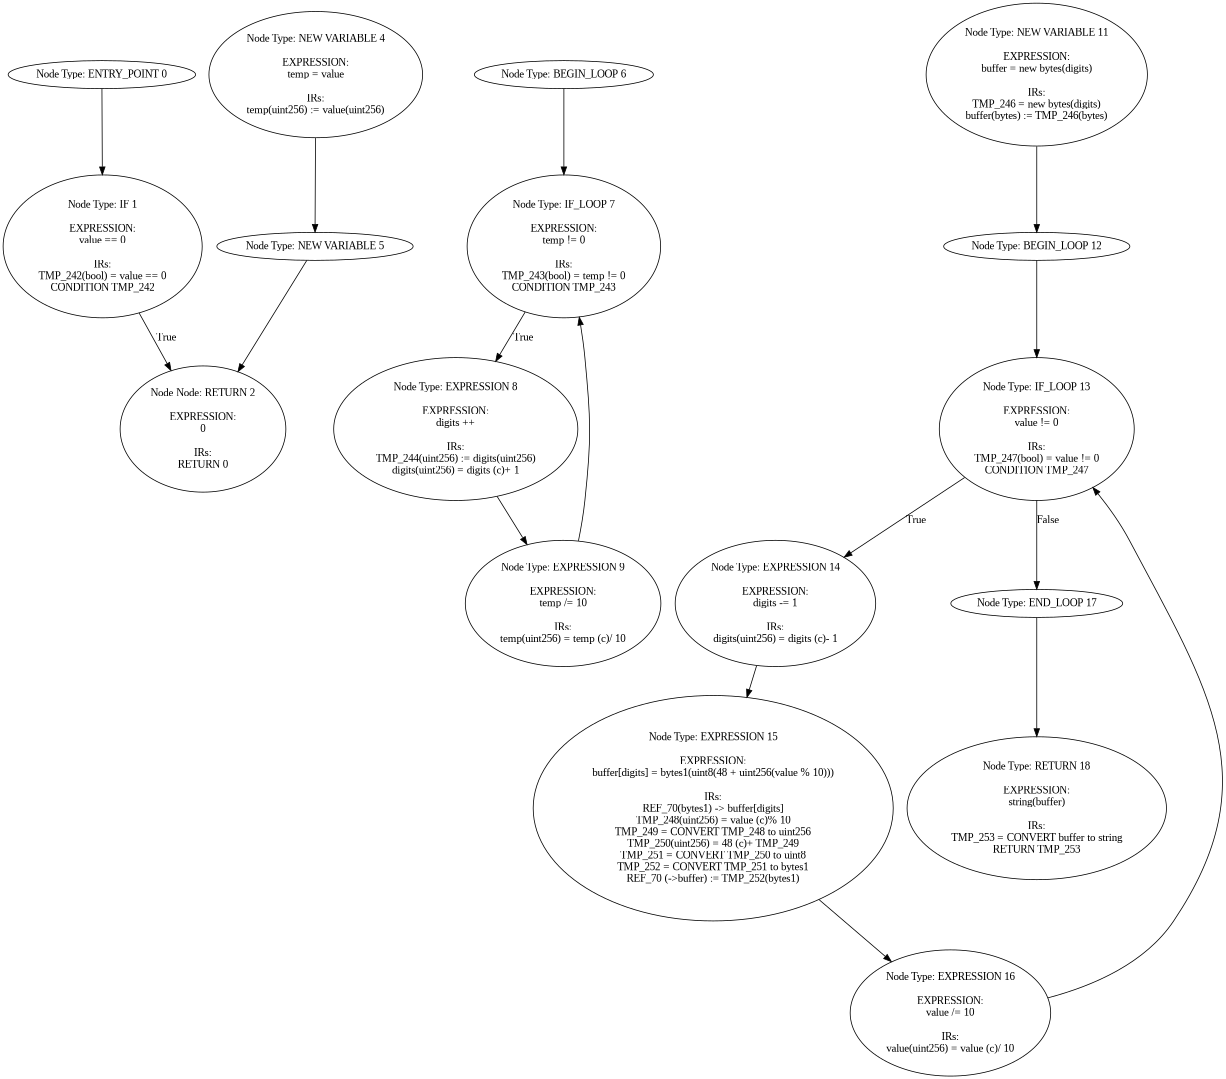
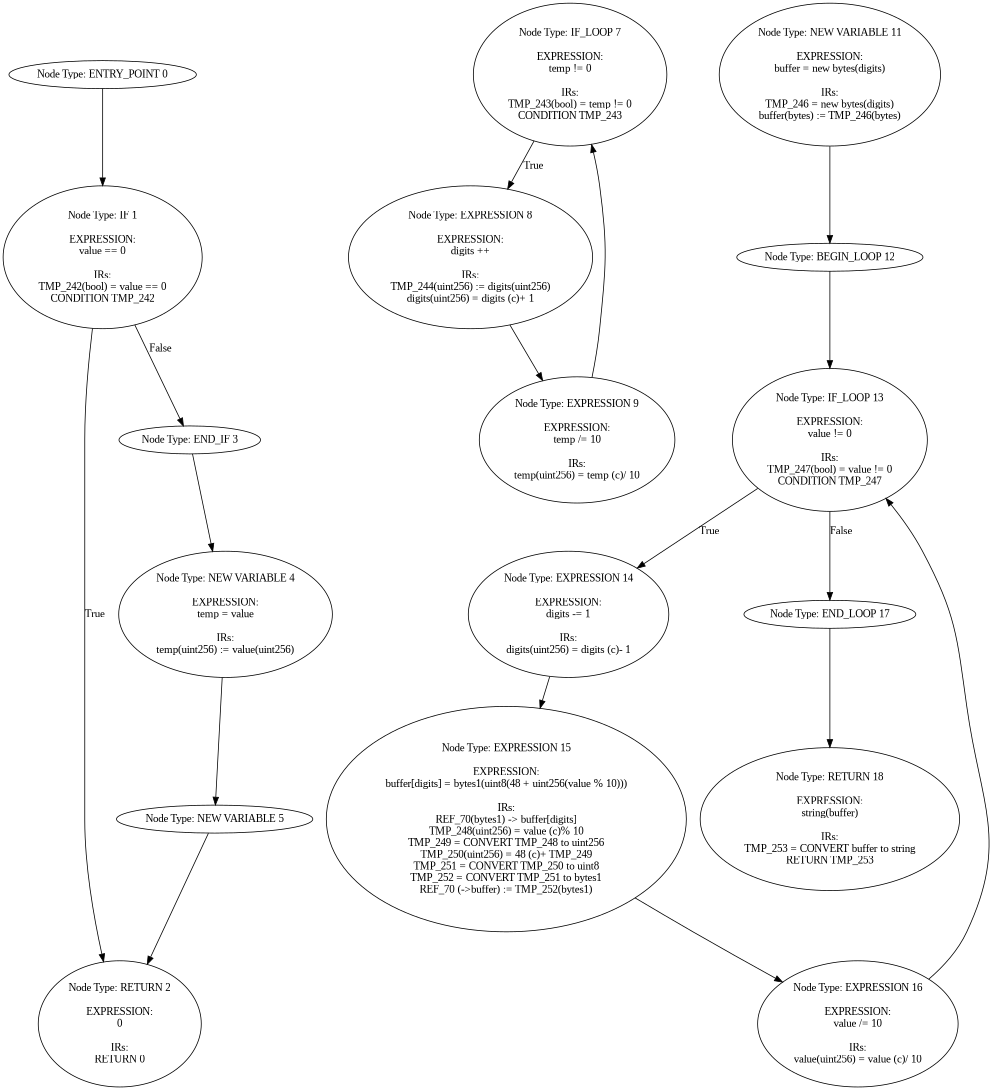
node "Node Type: BEGIN_LOOP 6": removed
node "Node Node: RETURN 2 EXPRESSION: 0 IRs: RETURN 0": label "Node Node: RETURN 2 EXPRESSION: 0 IRs: RETURN 0" -> "Node Type: RETURN 2 EXPRESSION: 0 IRs: RETURN 0"
node "Node Type: END_IF 3": added
